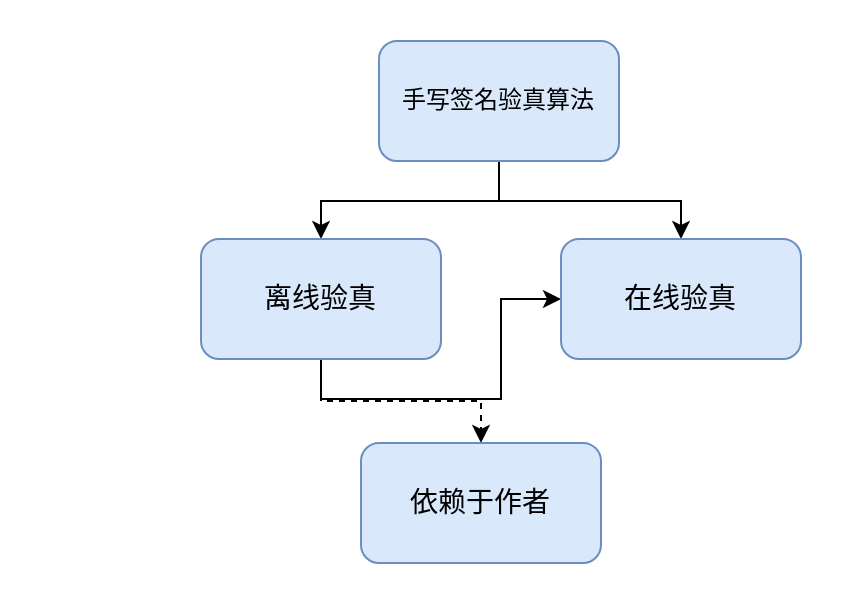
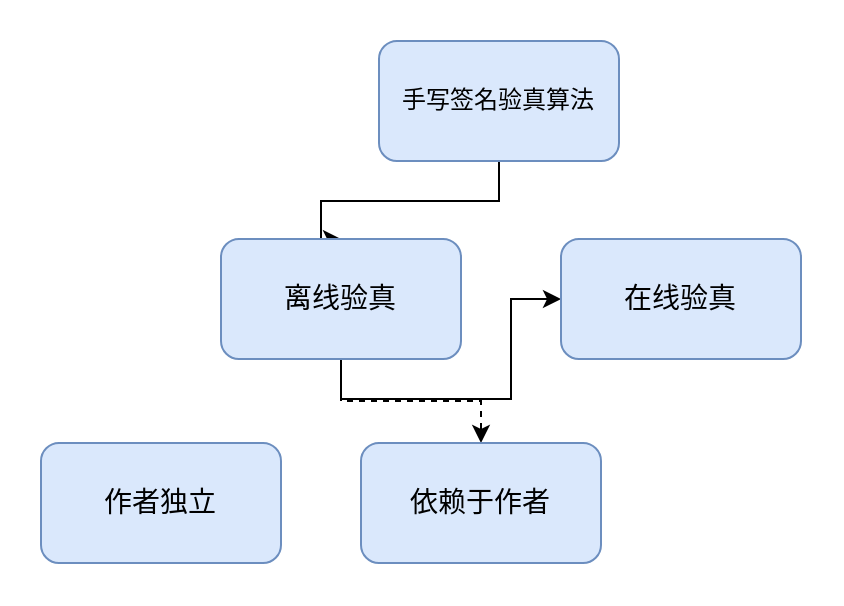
edge "手写签名验真算法" -> "在线验真": removed
node "离线验真": moved (321, 299) -> (341, 299)
node "作者独立": added
